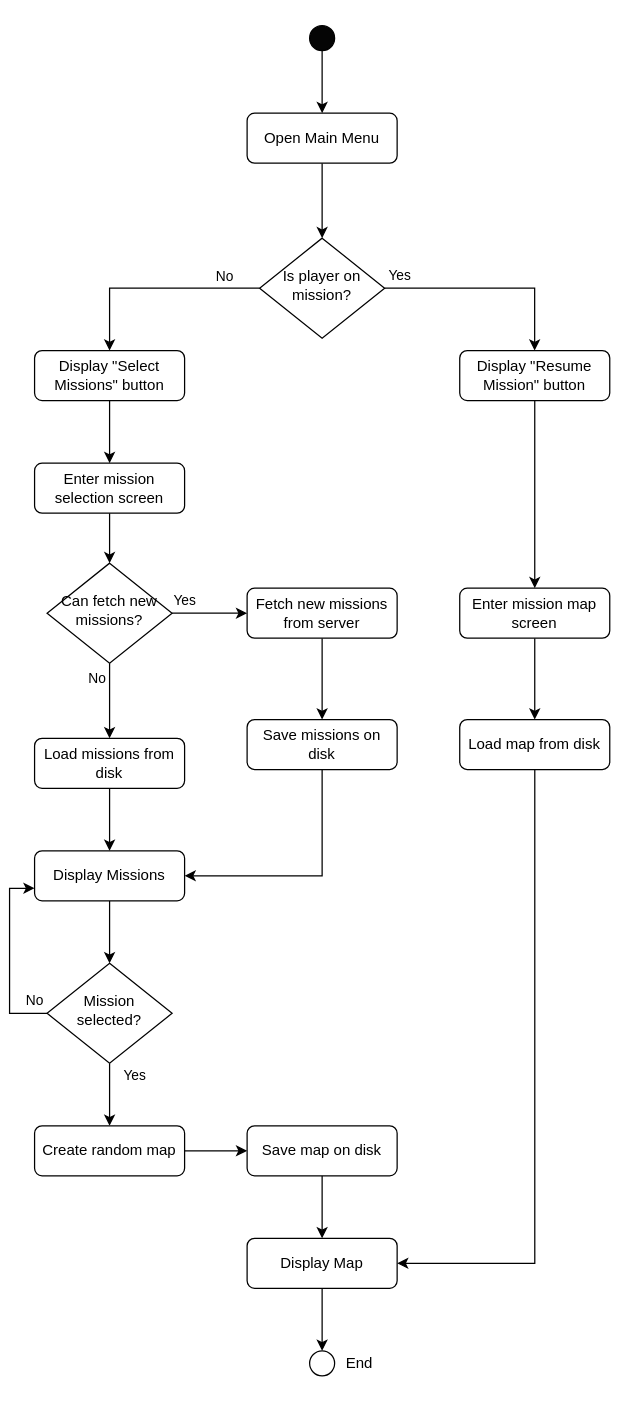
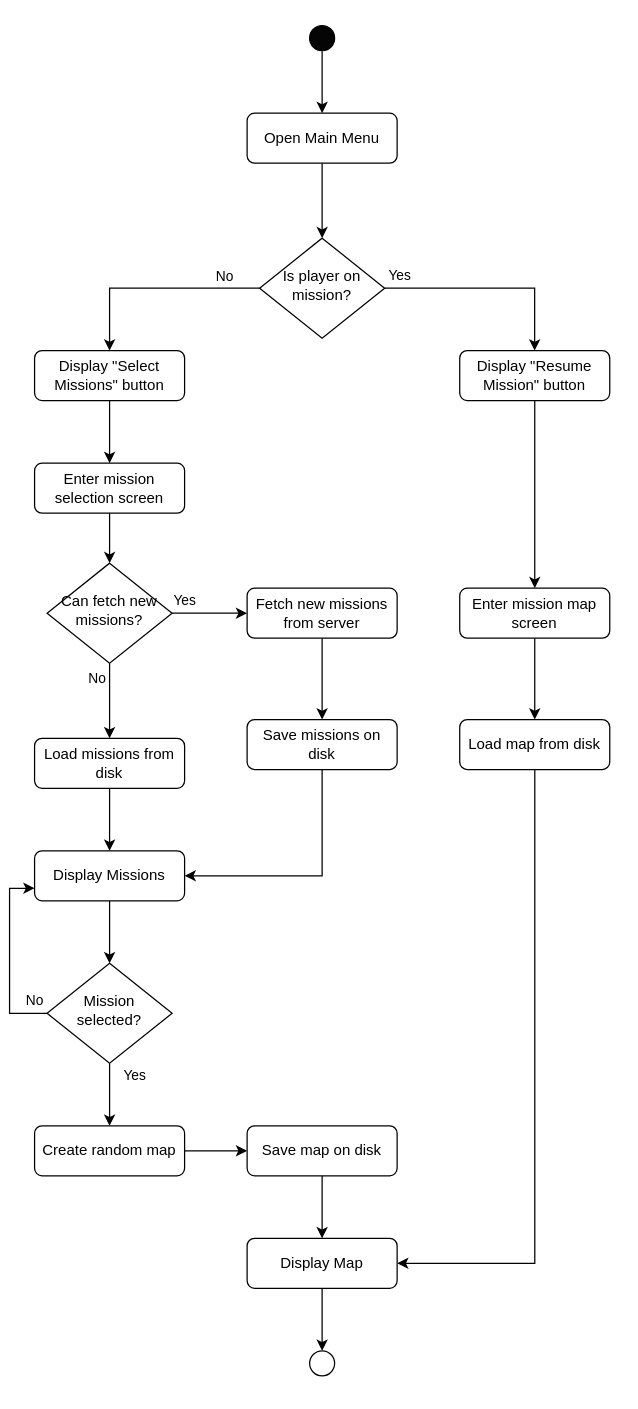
node "End": removed
